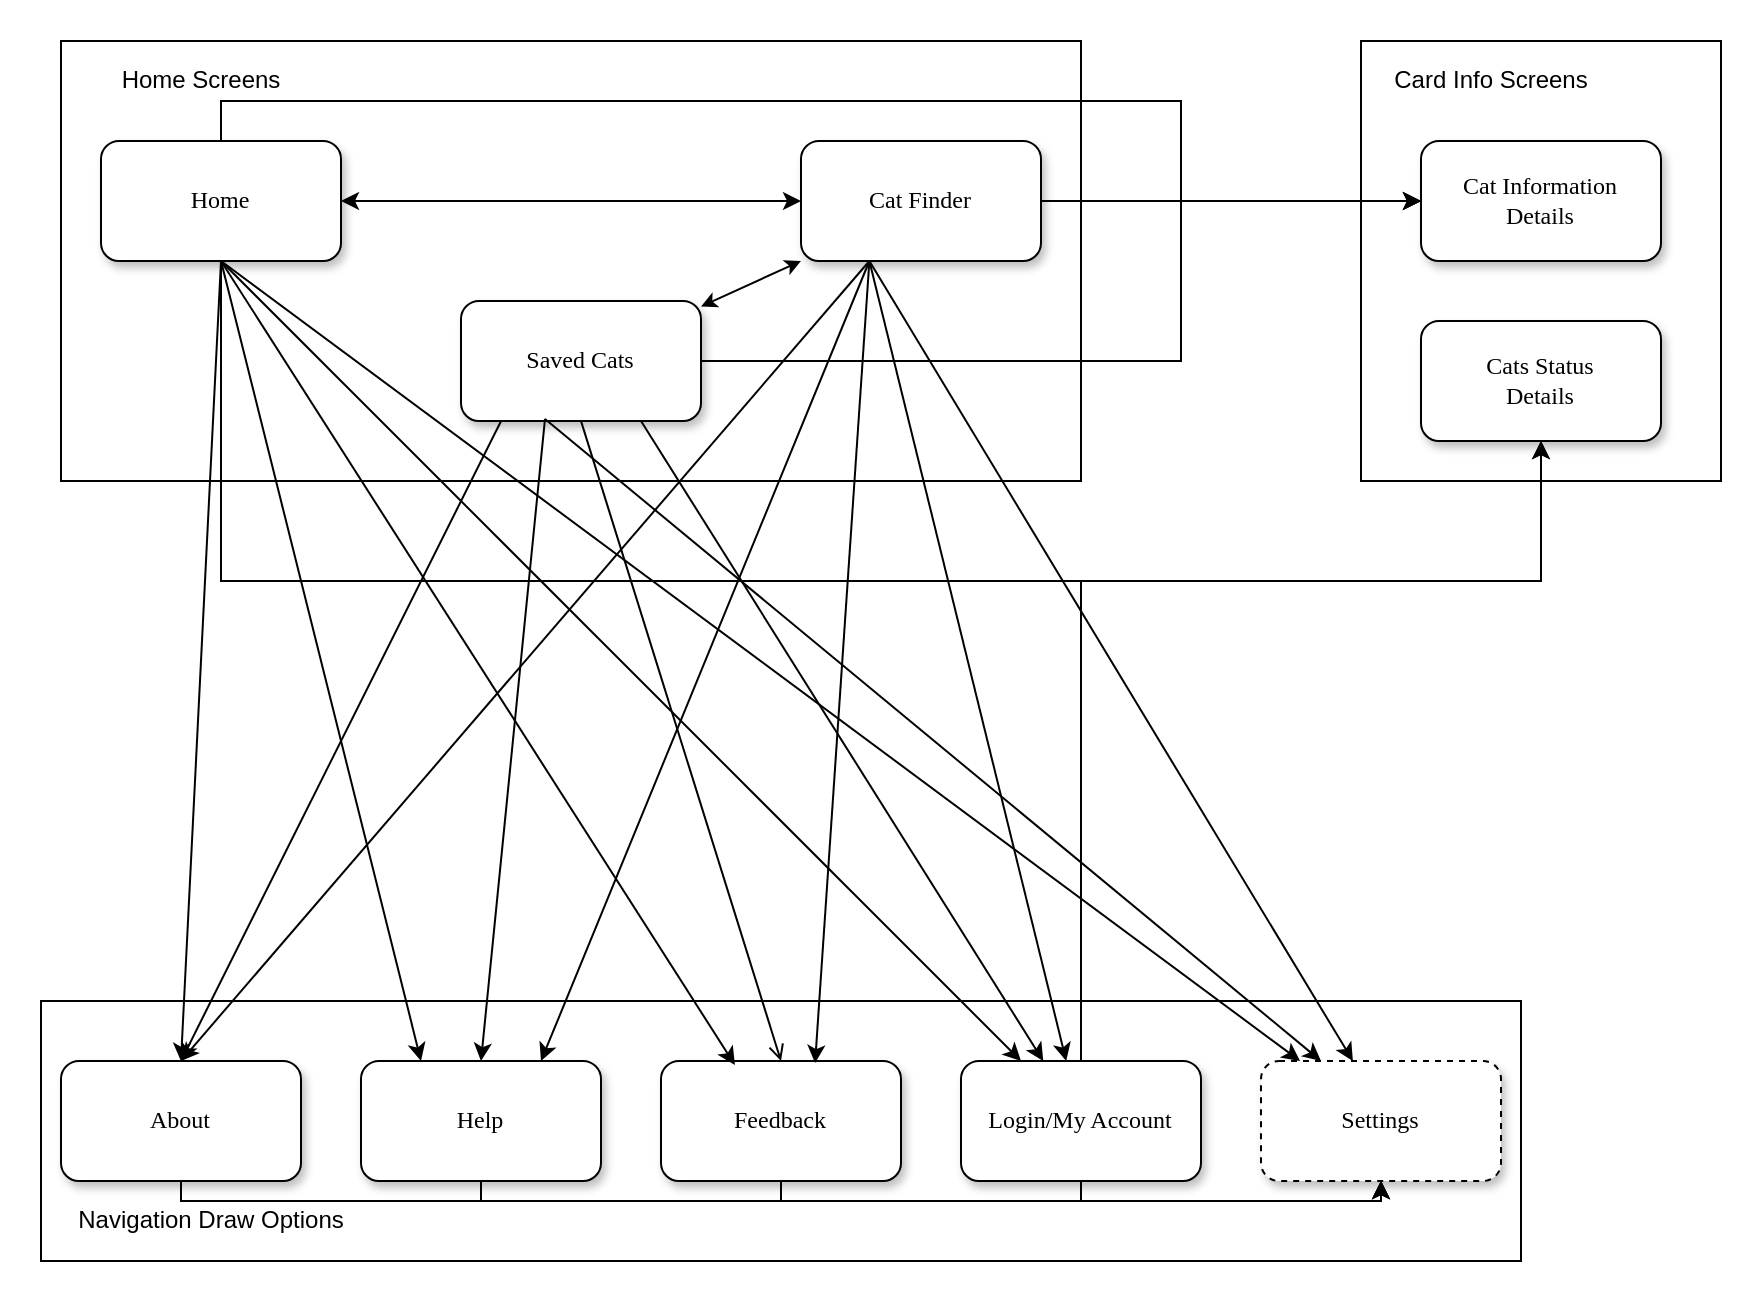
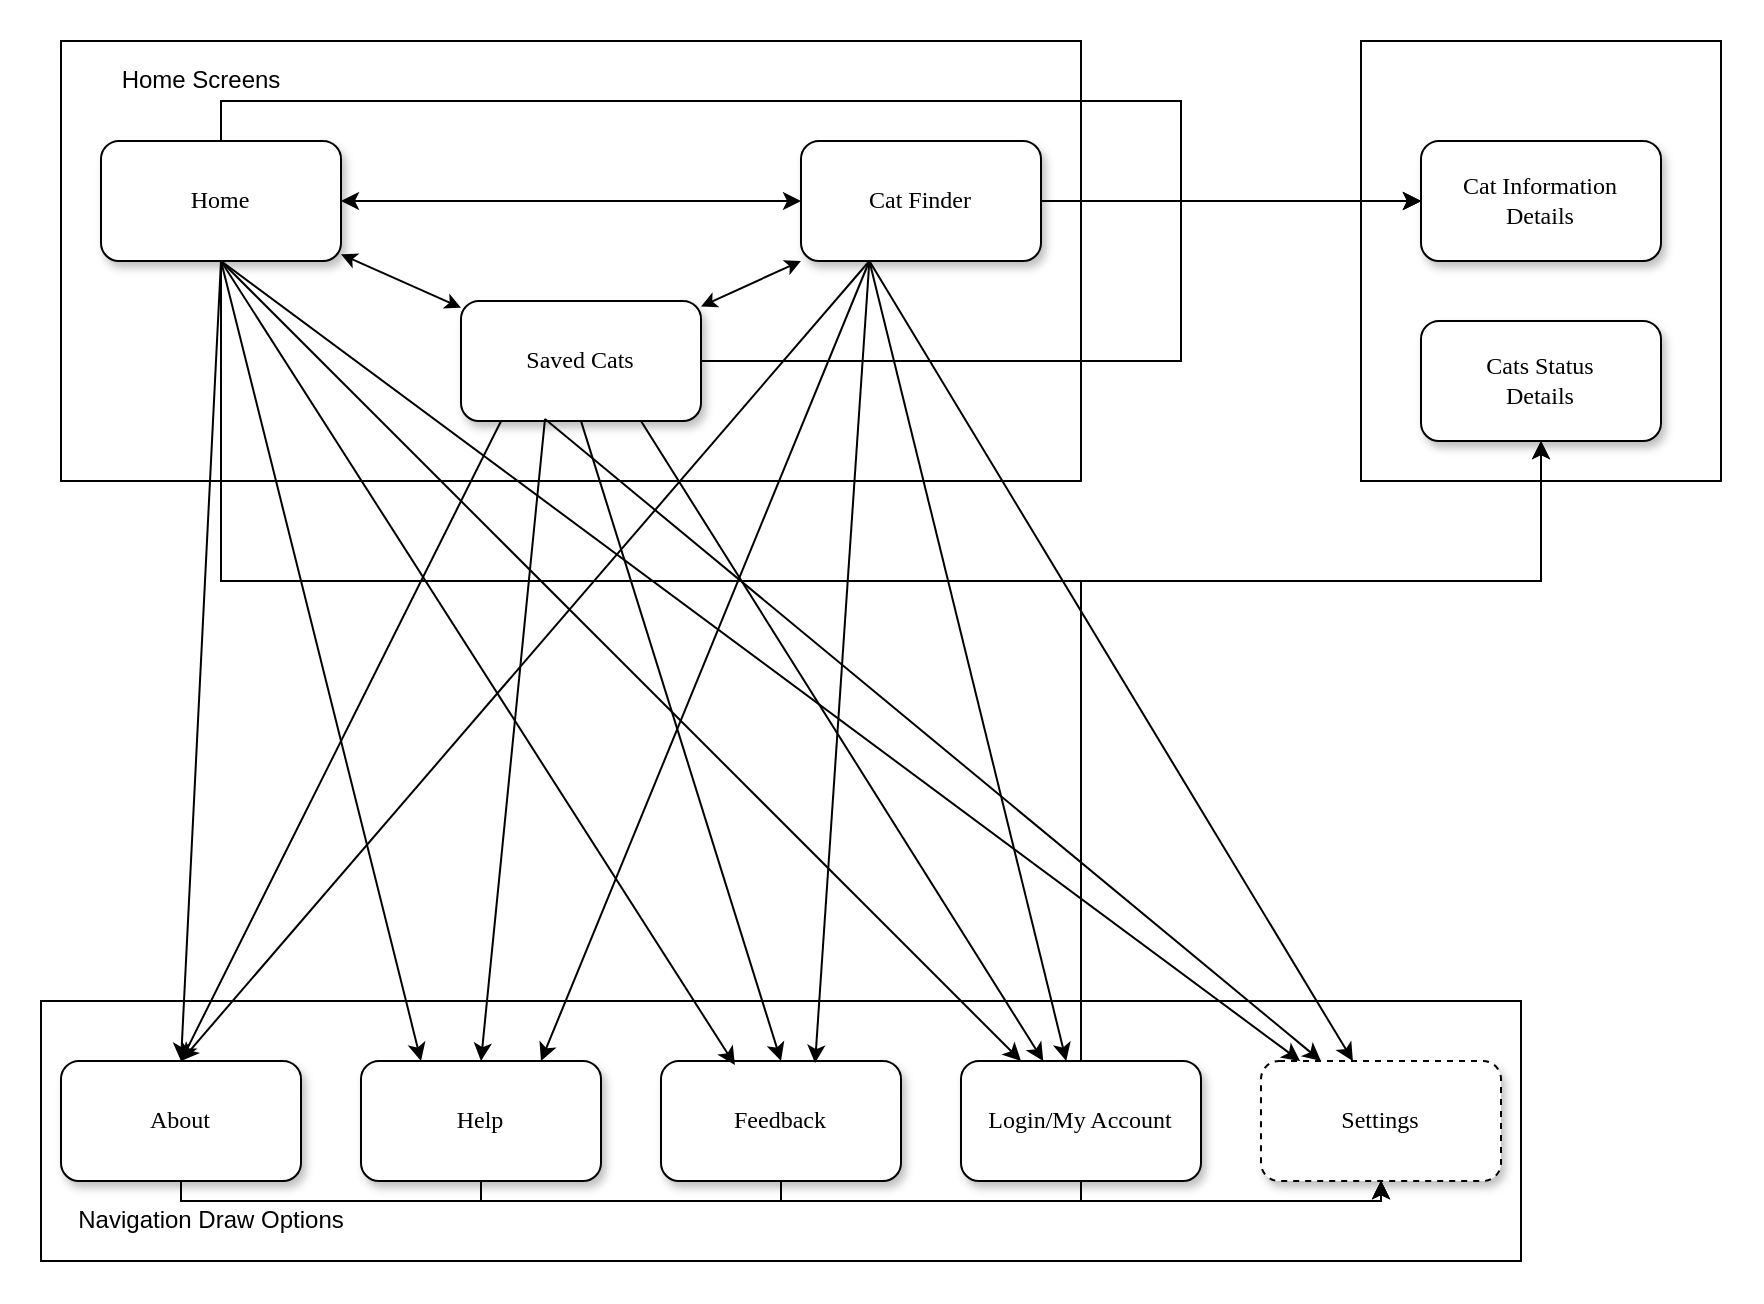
node "Card Info Screens": removed
edge "Home" -- "Saved Cats": added
edge "Saved Cats" -> "Feedback": arrowhead open -> classic
